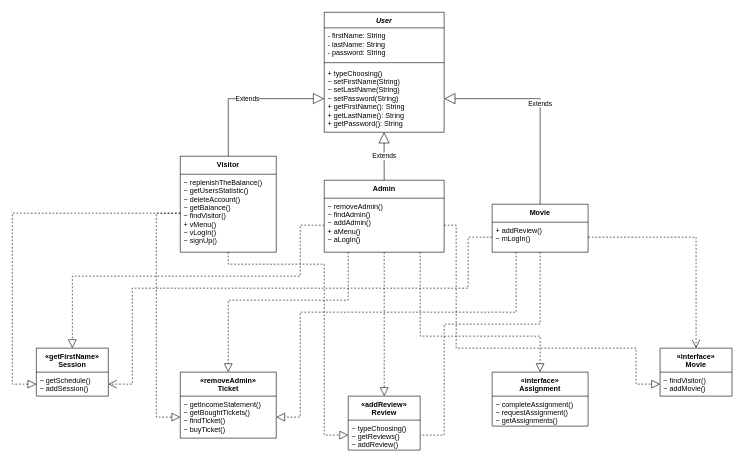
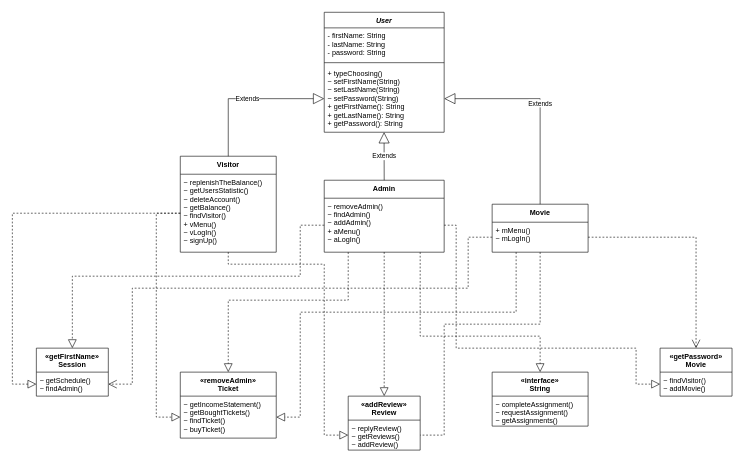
node "+ addReview() ~ mLogIn()": label "+ addReview() ~ mLogIn()" -> "+ mMenu() ~ mLogIn()"
node "«interface» Movie": label "«interface» Movie" -> "«getPassword» Movie"
node "~ getSchedule() ~ addSession()": label "~ getSchedule() ~ addSession()" -> "~ getSchedule() ~ findAdmin()"
node "«interface» Assignment": label "«interface» Assignment" -> "«interface» String"
node "~ typeChoosing() ~ getReviews() ~ addReview()": label "~ typeChoosing() ~ getReviews() ~ addReview()" -> "~ replyReview() ~ getReviews() ~ addReview()"
